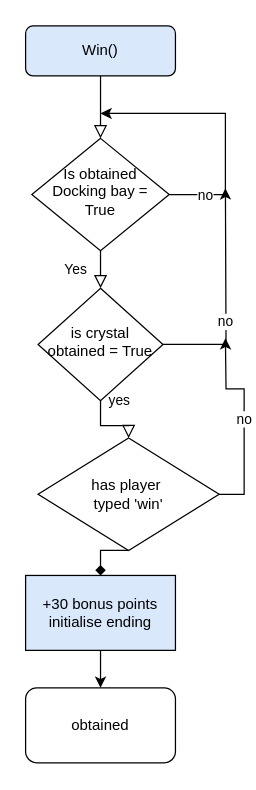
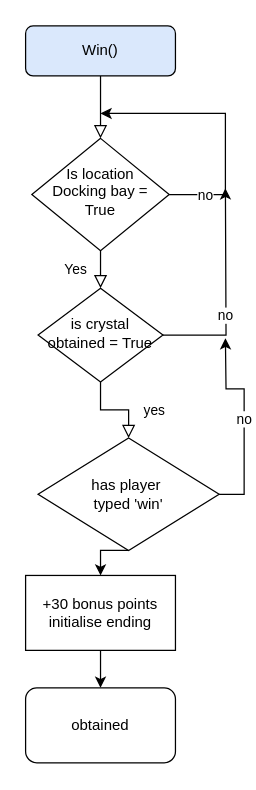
node "Is obtained Docking bay = True": label "Is obtained Docking bay = True" -> "Is location Docking bay = True"
node "is crystal obtained = True": size 125x113 -> 125x94
edge "has player typed 'win'" -> "+30 bonus points initialise ending": arrowhead diamond -> classic
node "+30 bonus points initialise ending": fillcolor #dae8fc -> #ffffff
